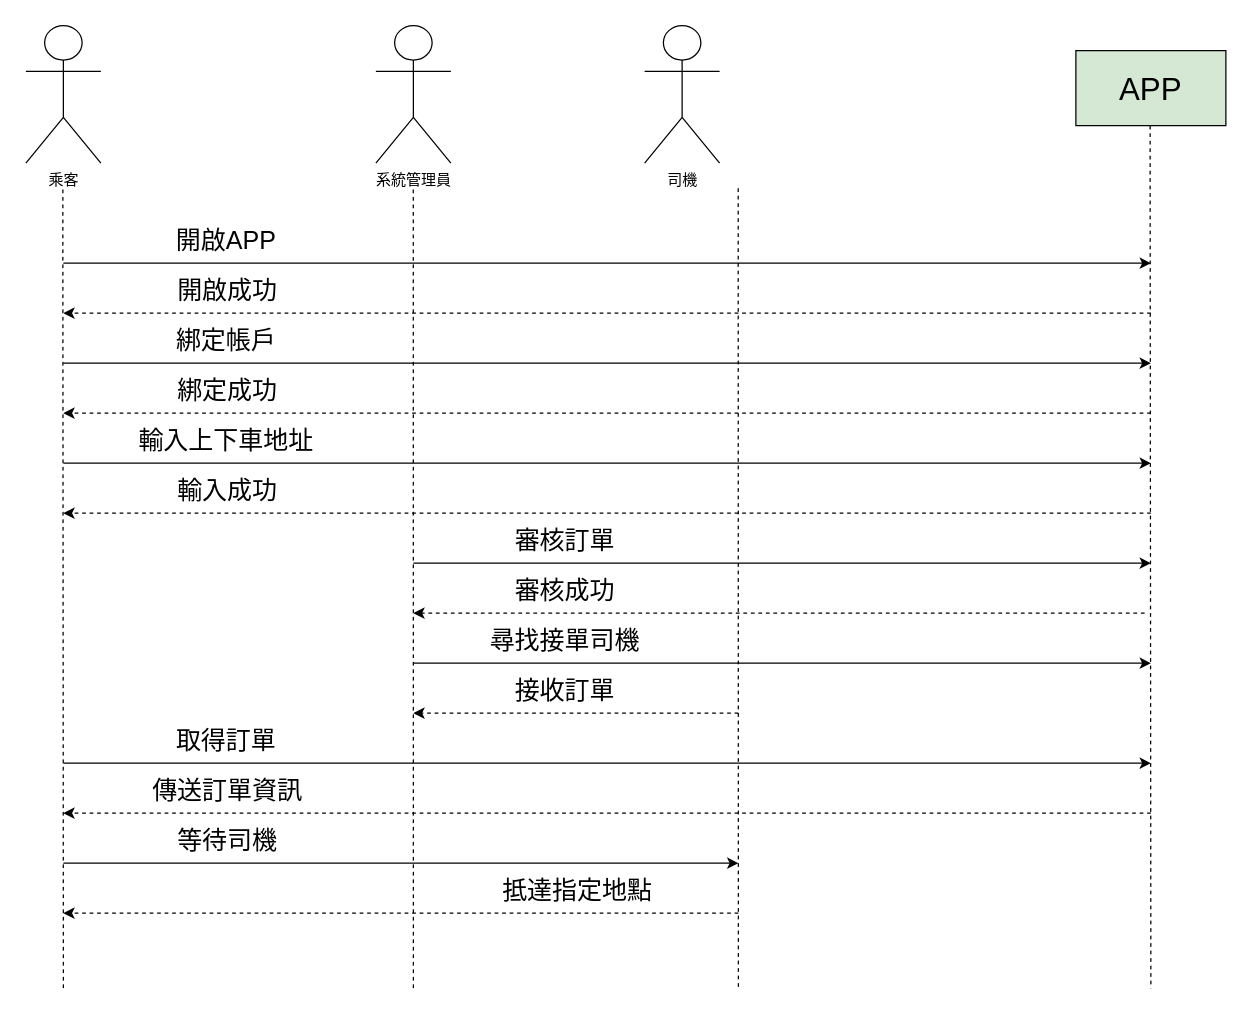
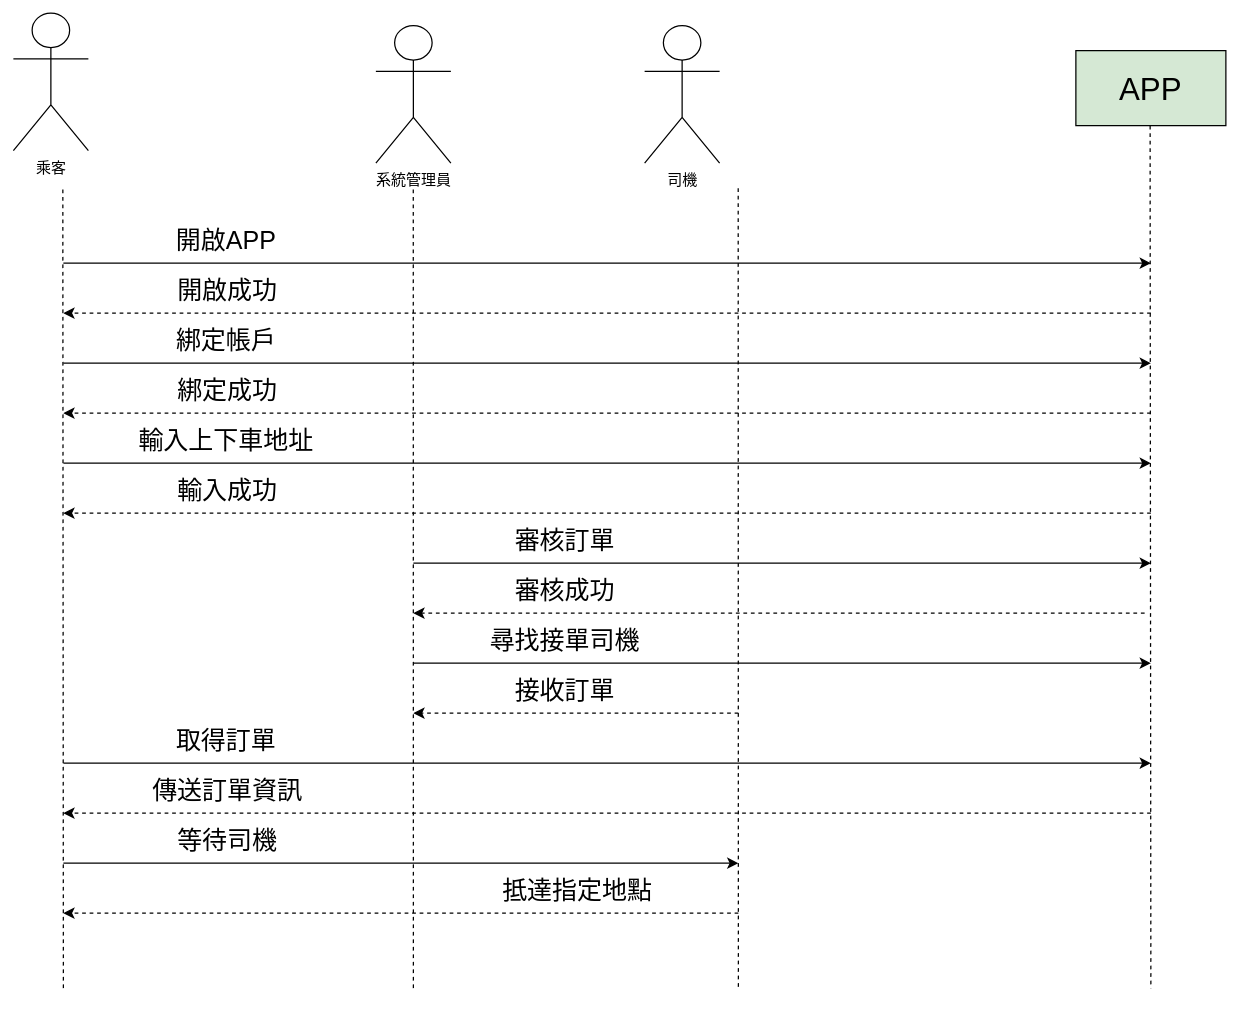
node "乘客": moved (63, 94) -> (51, 82)
